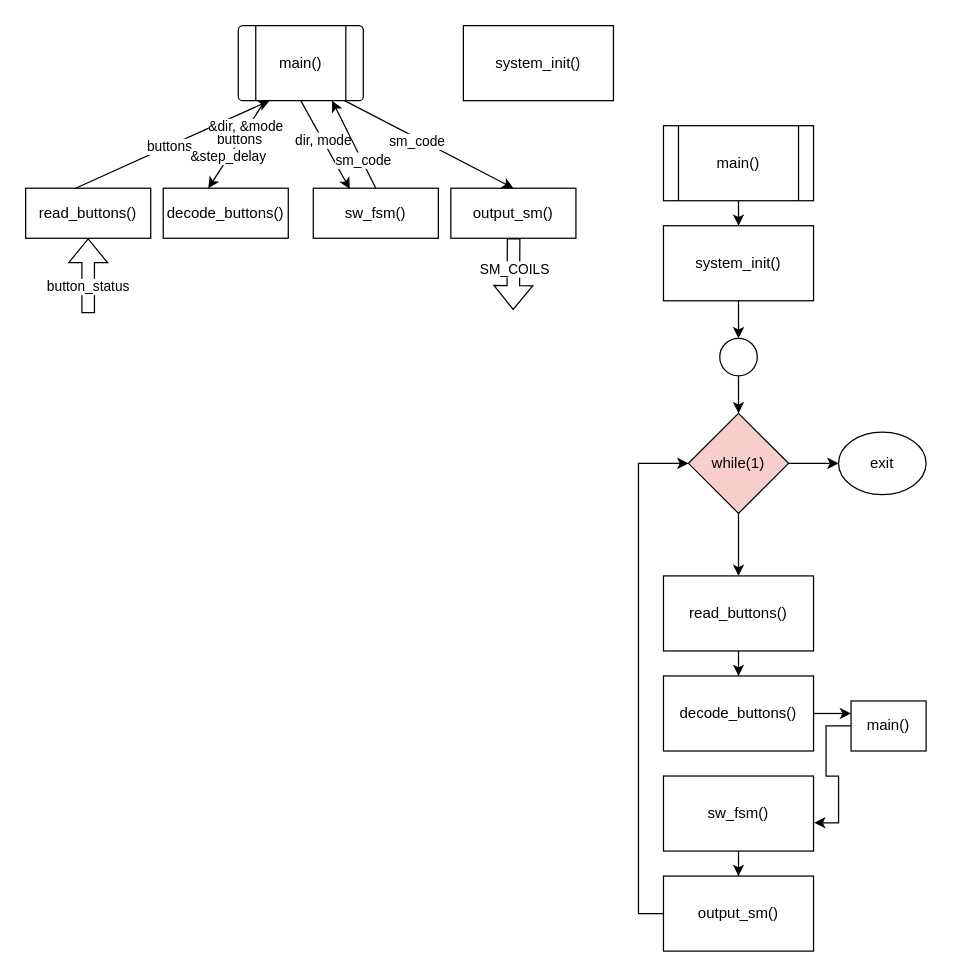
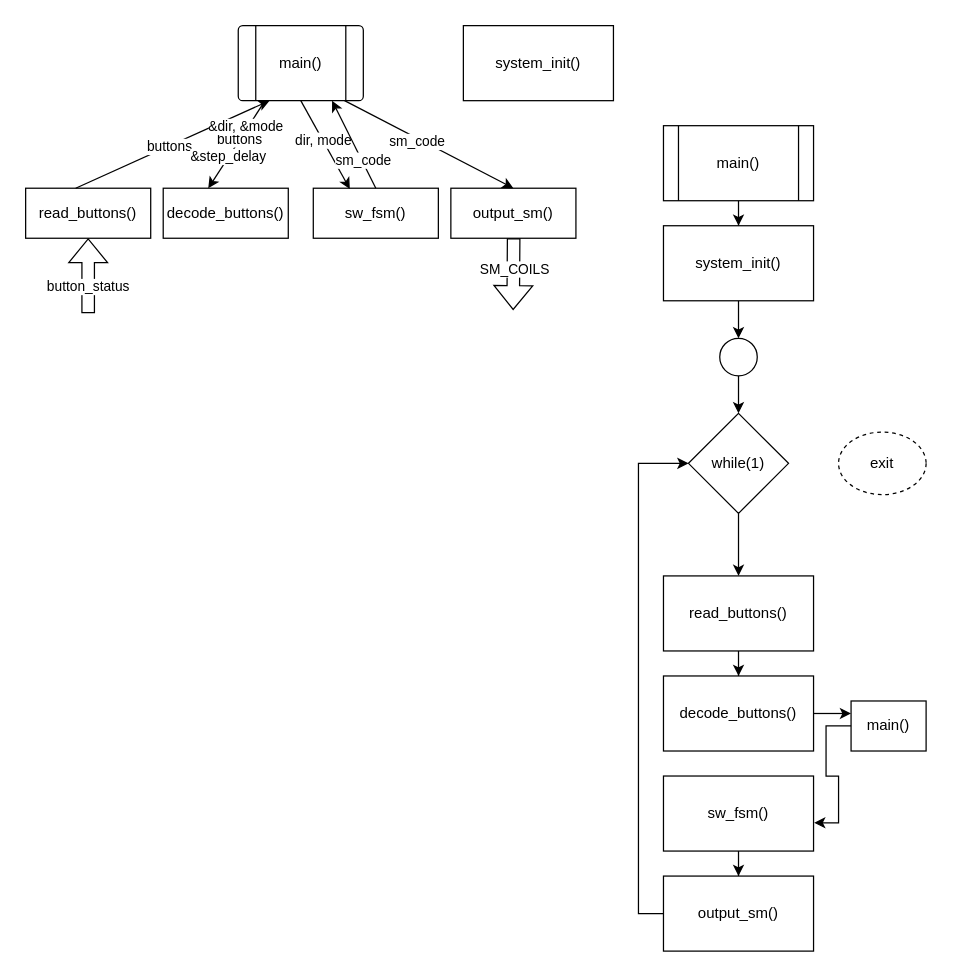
node "while(1)": fillcolor #f8cecc -> #ffffff
edge "while(1)" -> "exit": removed
node "exit": style solid -> dashed
